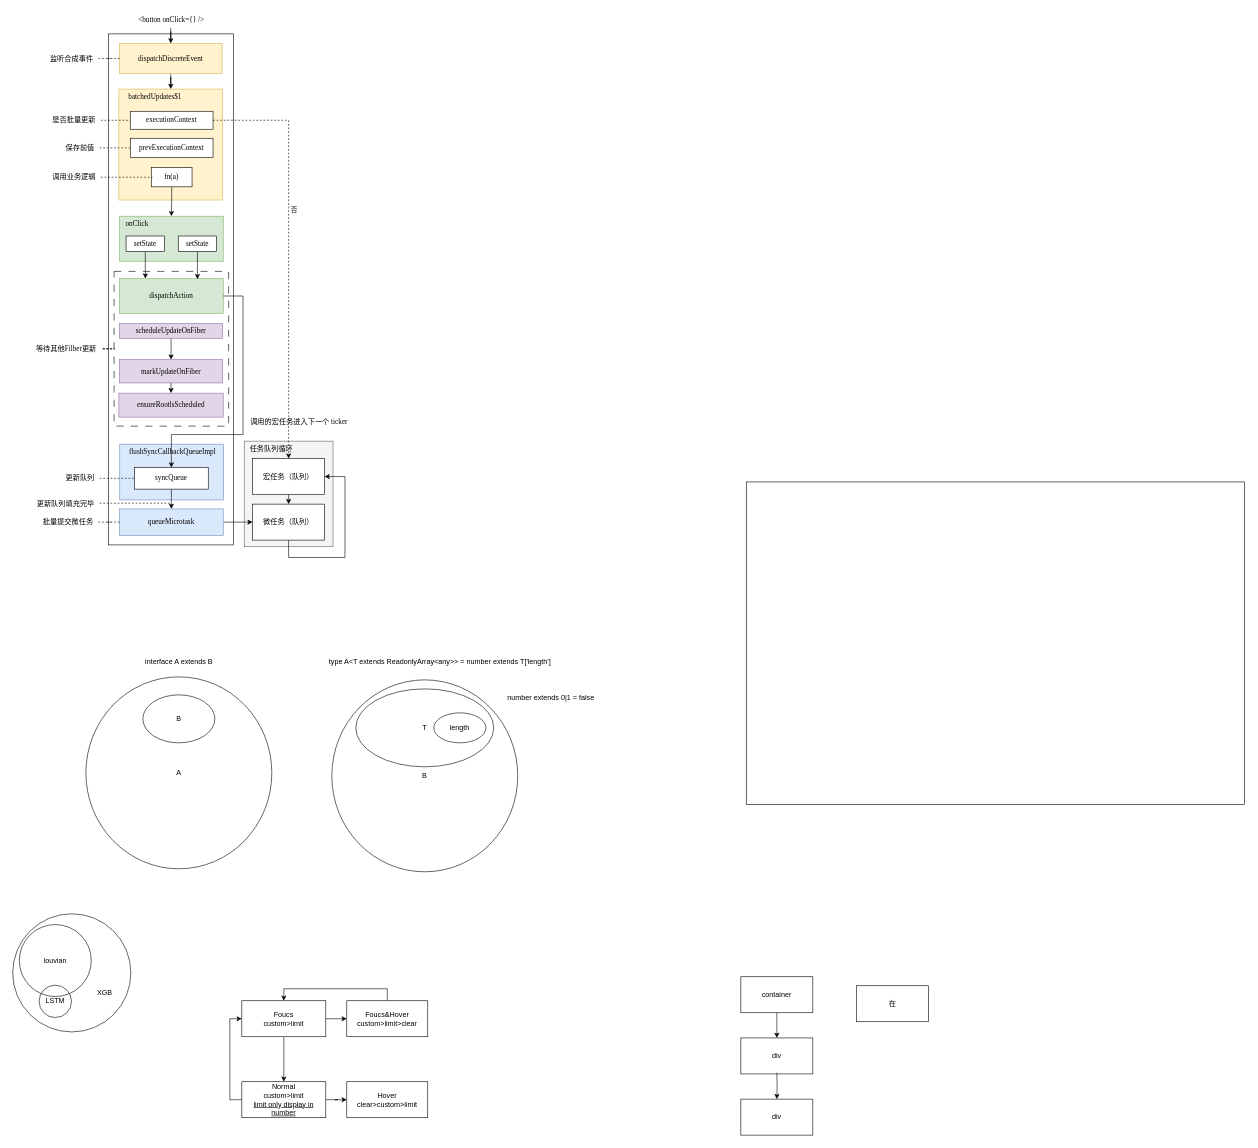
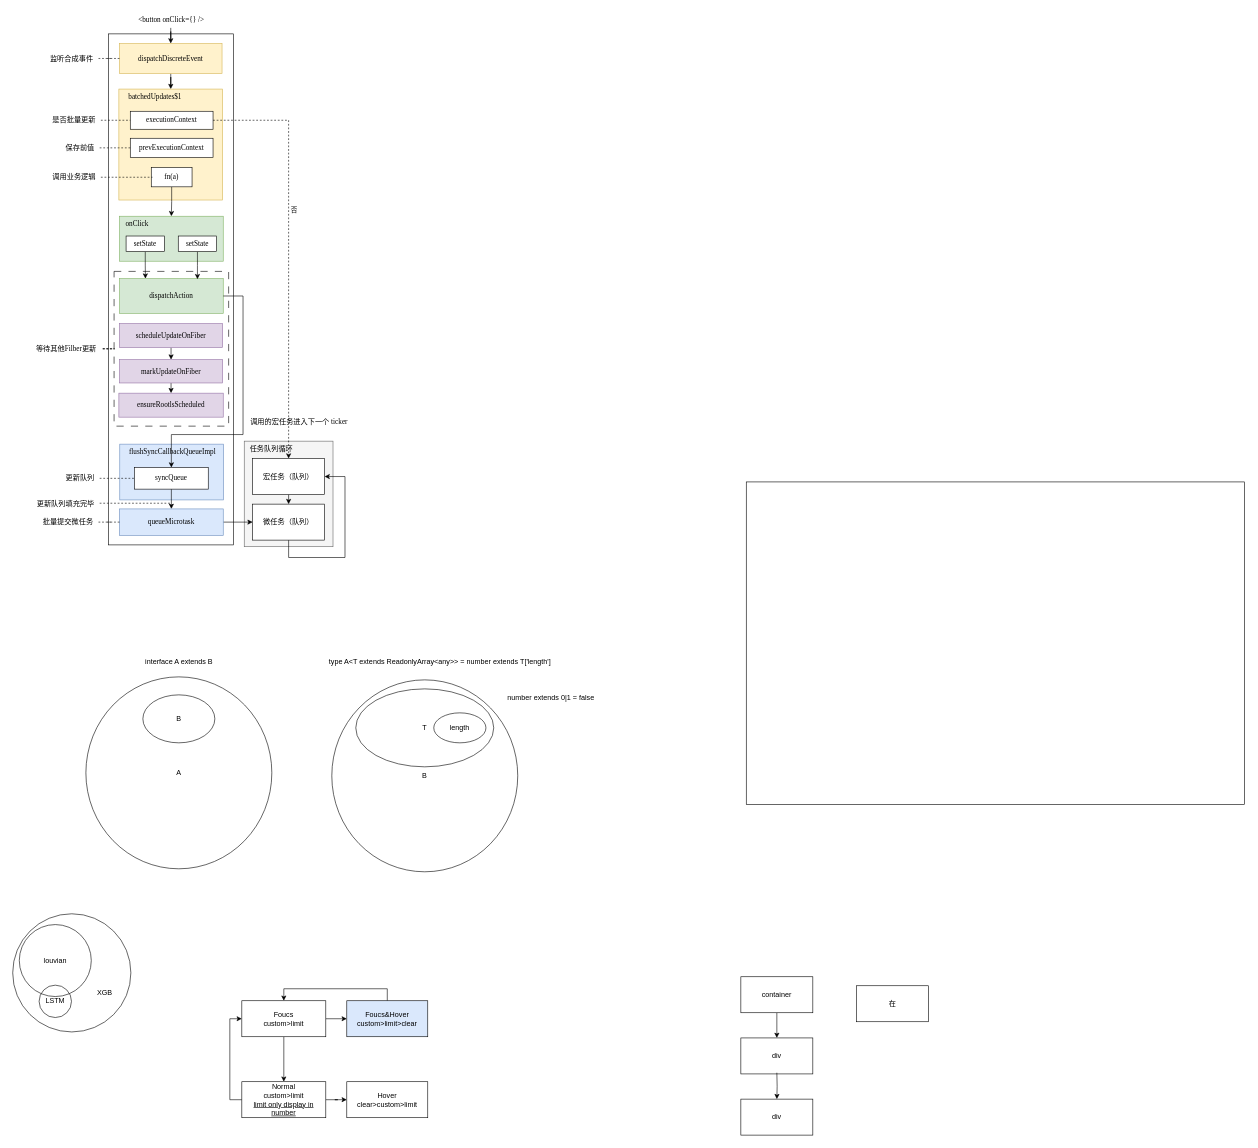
node "scheduleUpdateOnFiber": size 103x15 -> 103x24
node "Foucs&Hover custom>limit>clear": fillcolor #ffffff -> #dae8fc
